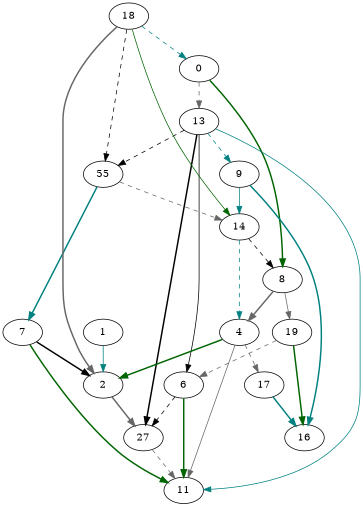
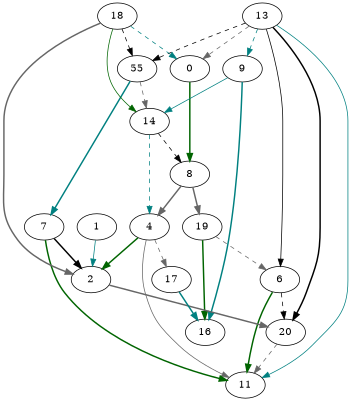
edge "0" -> "13": reversed
edge "8" -> "19": style solid -> bold
node "27": label "27" -> "20"
